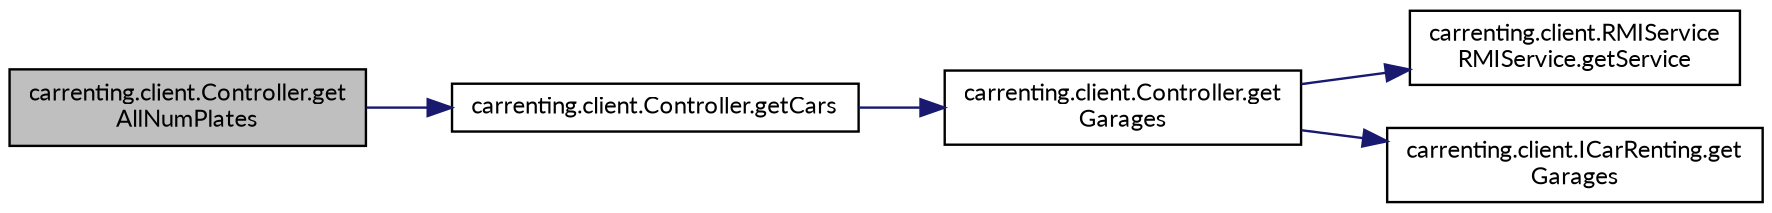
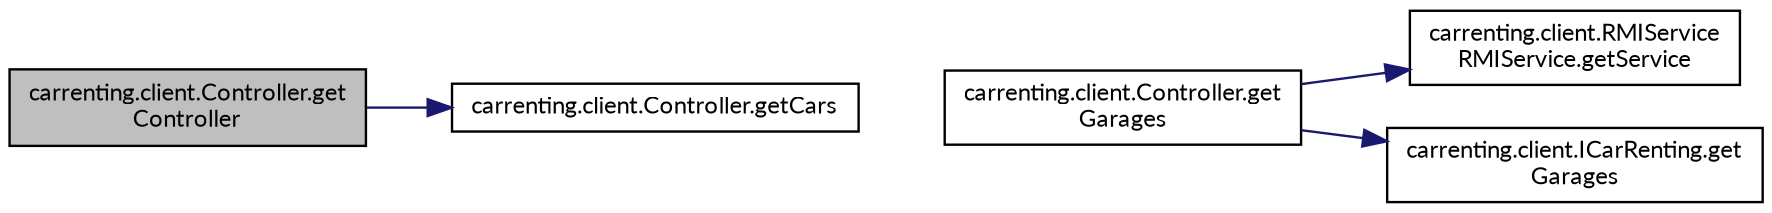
node "carrenting.client.Controller.get AllNumPlates": label "carrenting.client.Controller.get AllNumPlates" -> "carrenting.client.Controller.get Controller"
edge "carrenting.client.Controller.getCars" -> "carrenting.client.Controller.get Garages": removed
